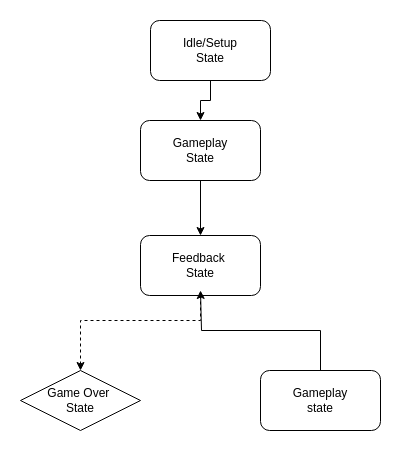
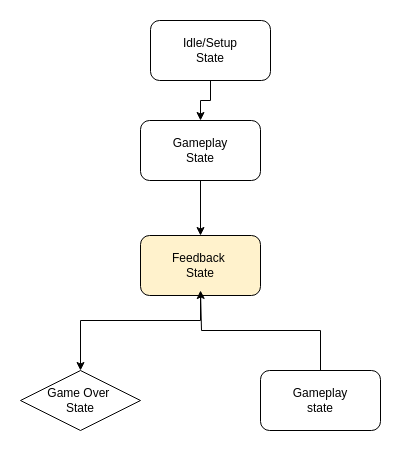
node "Feedback State": fillcolor #ffffff -> #fff2cc
edge "Feedback State" -> "Game Over State": style dashed -> solid
